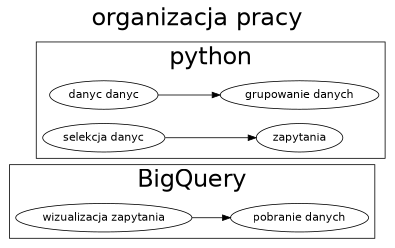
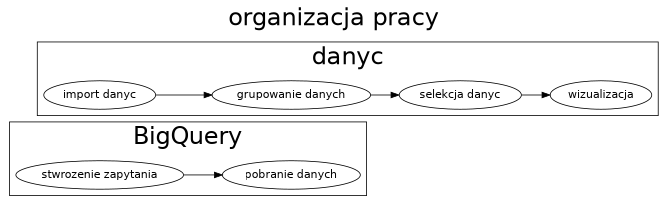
cluster "python": label "python" -> "danyc"
node "danyc danyc": label "danyc danyc" -> "import danyc"
edge "grupowanie danych" -> "selekcja danyc": added
node "zapytania": label "zapytania" -> "wizualizacja"
node "wizualizacja zapytania": label "wizualizacja zapytania" -> "stwrozenie zapytania"
